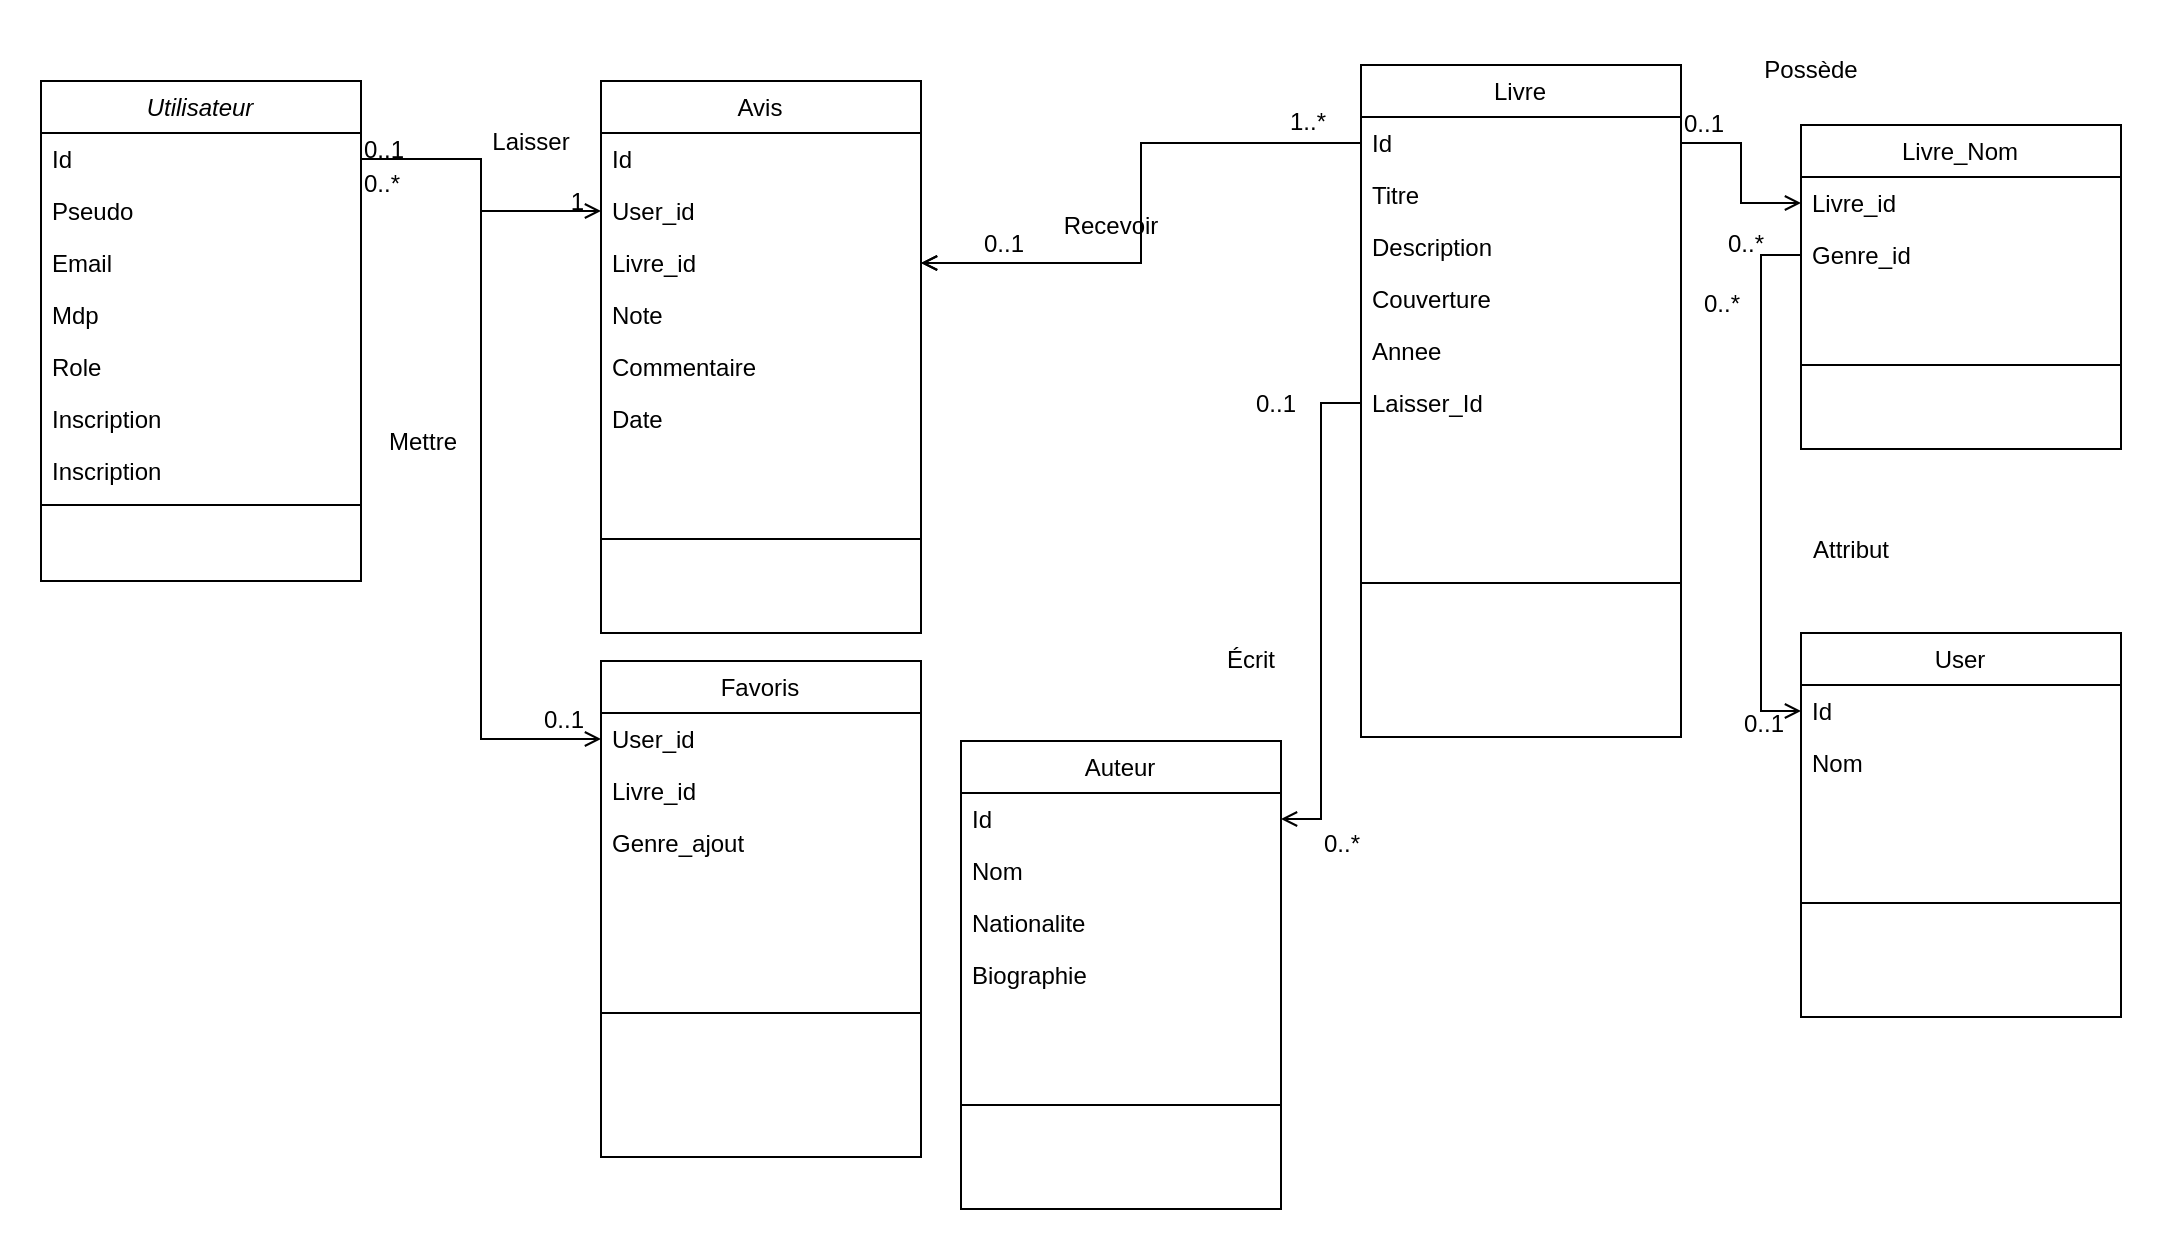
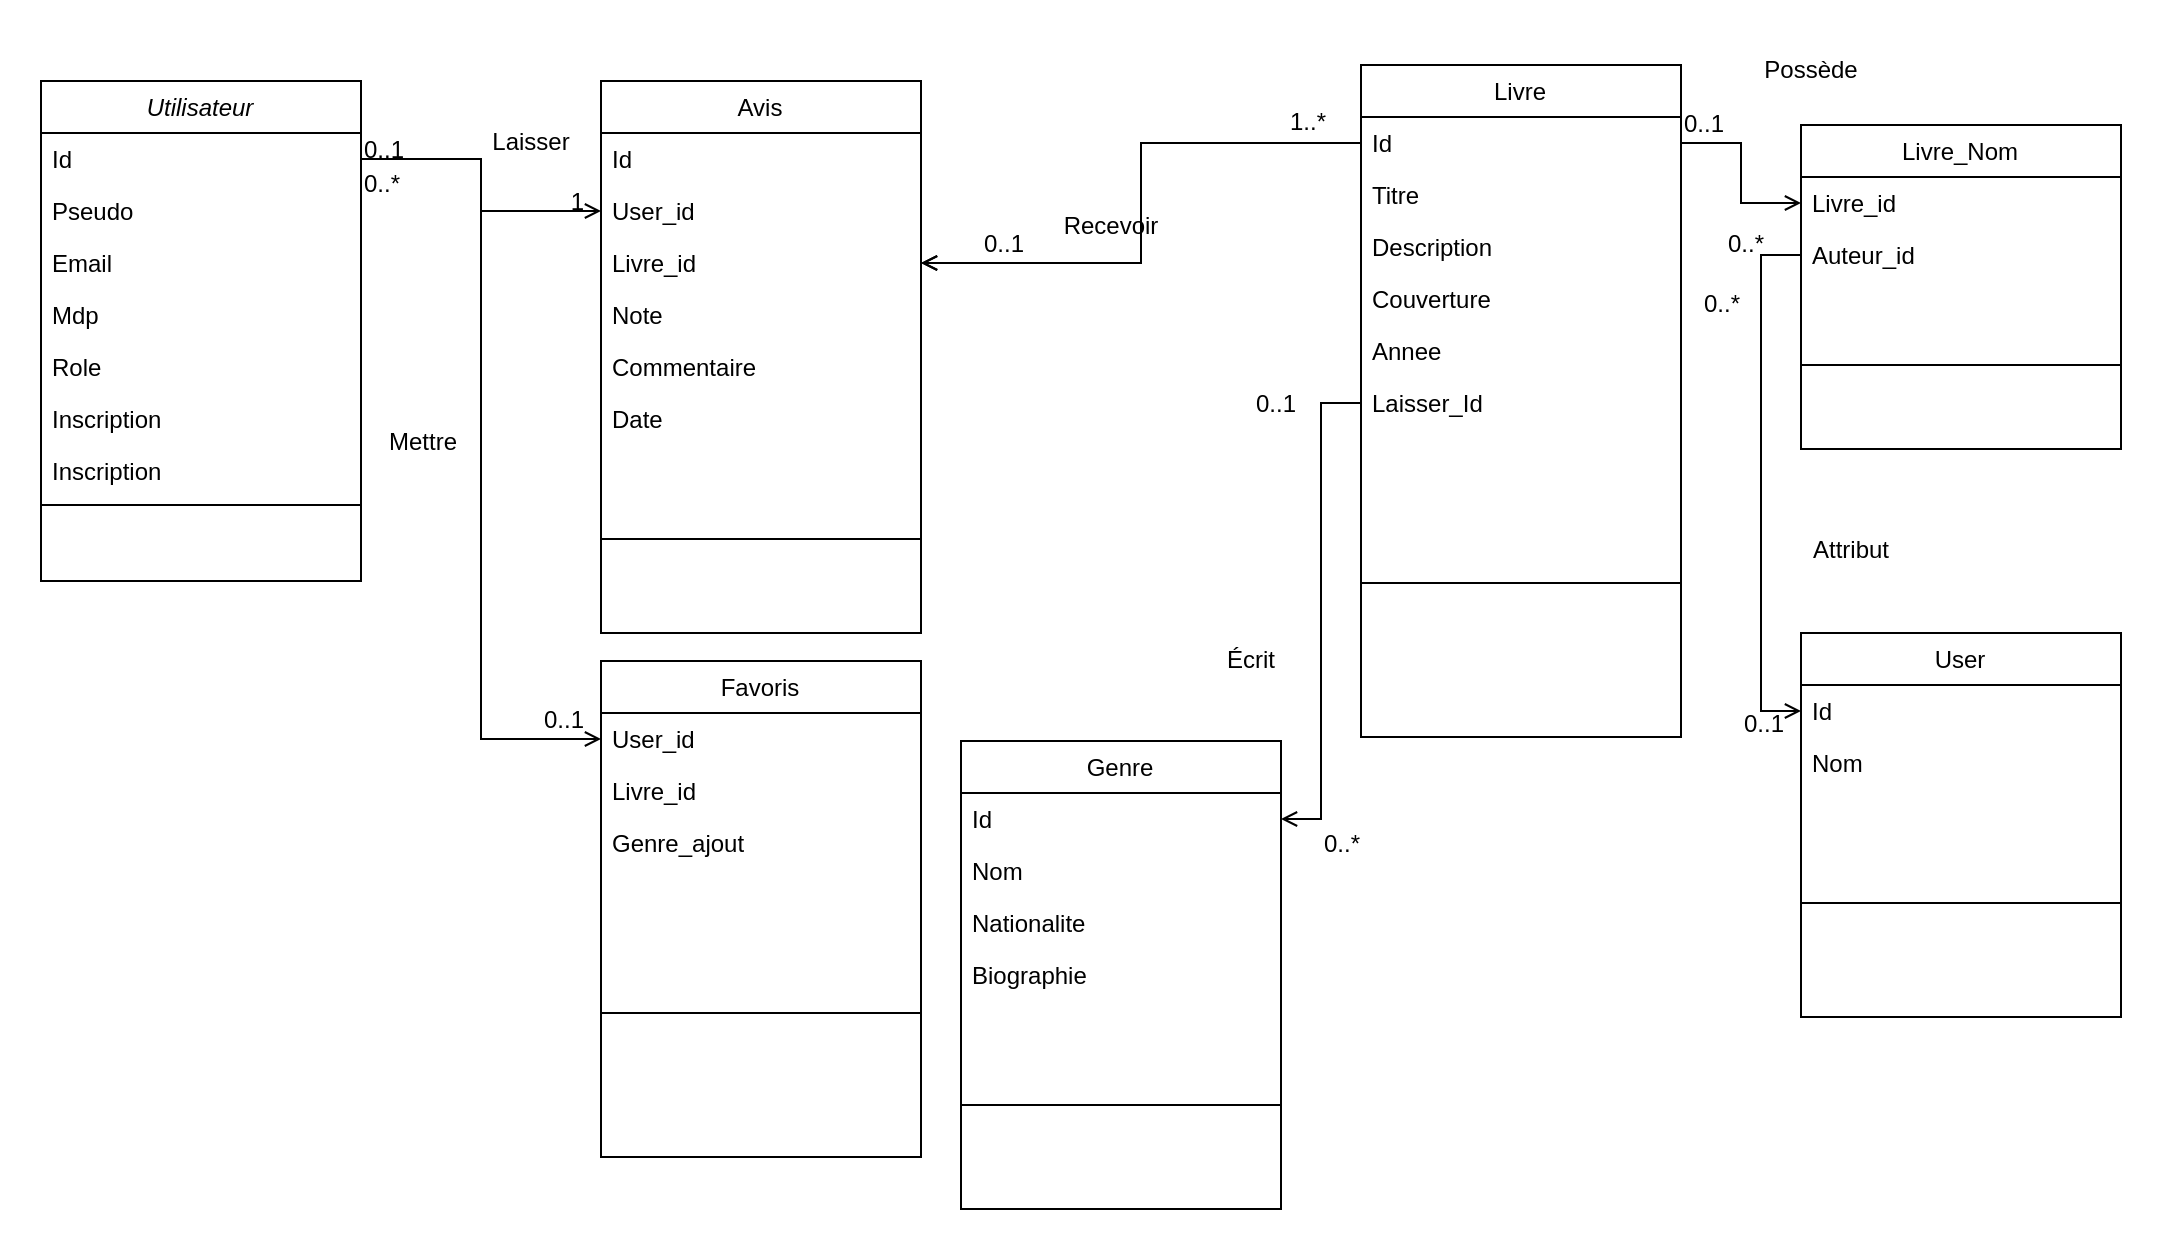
node "Genre_id": label "Genre_id" -> "Auteur_id"
node "Auteur": label "Auteur" -> "Genre"
